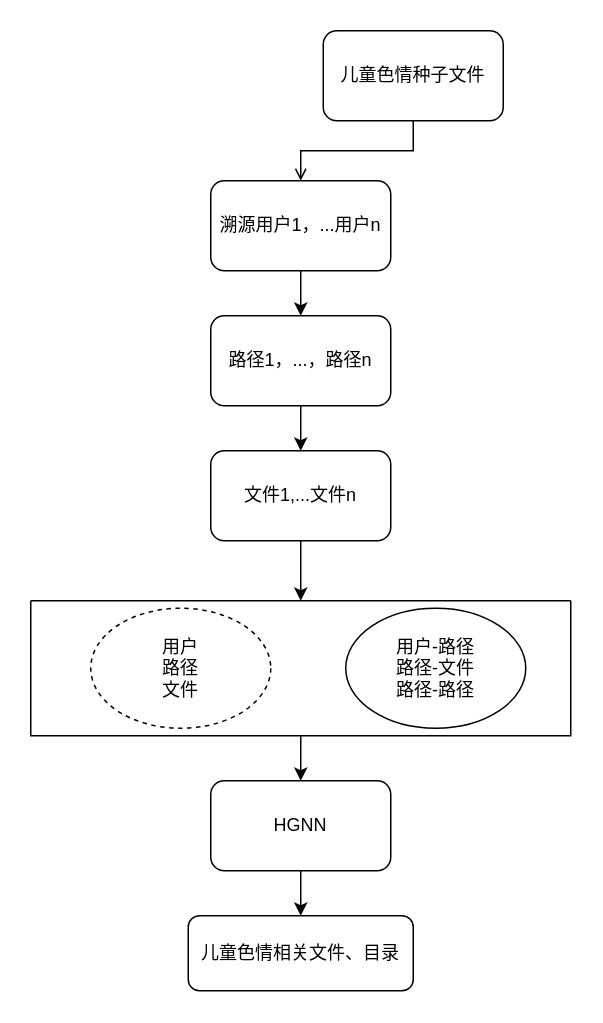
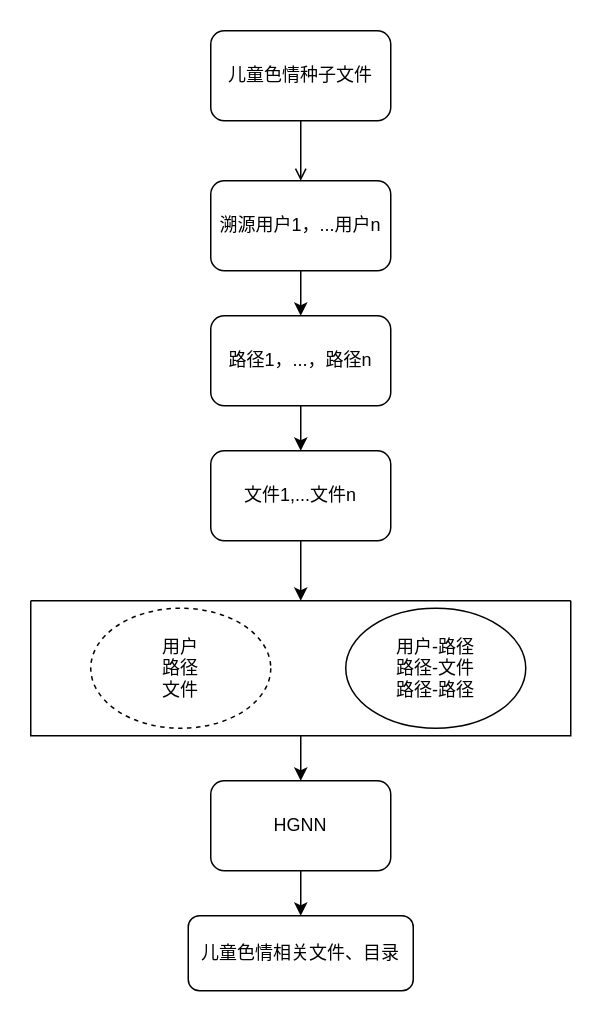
node "儿童色情种子文件": moved (413, 76) -> (301, 76)
